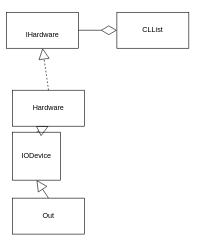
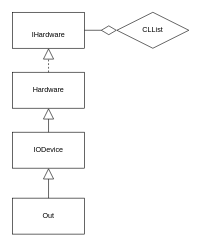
node "IHardware": moved (42, 30) -> (48, 30)
node "CLList": shape rectangle -> diamond
node "Hardware": moved (48, 108) -> (48, 90)
node "IODevice": size 48x48 -> 72x36
